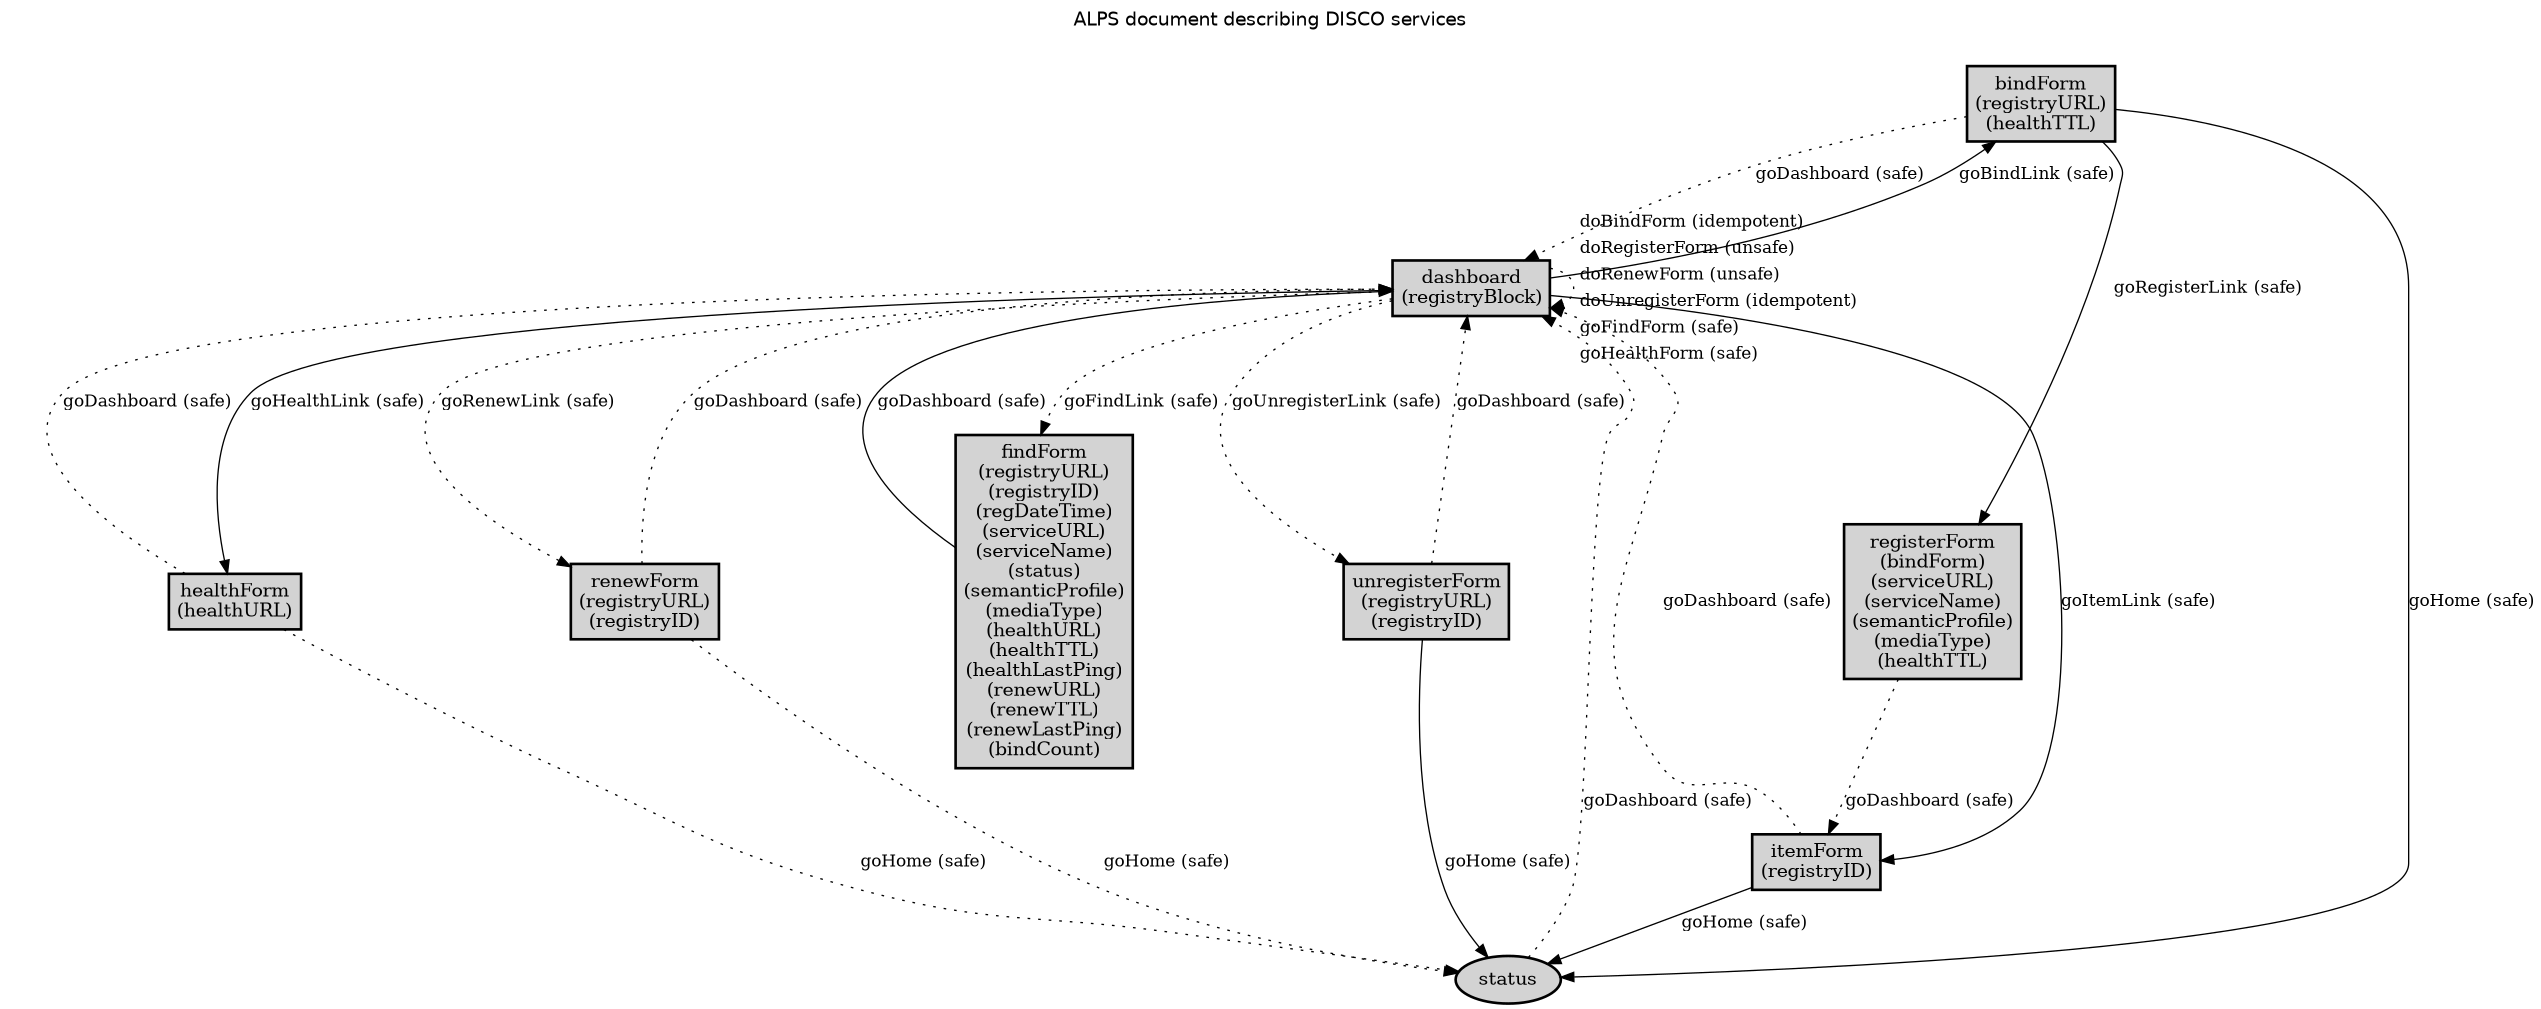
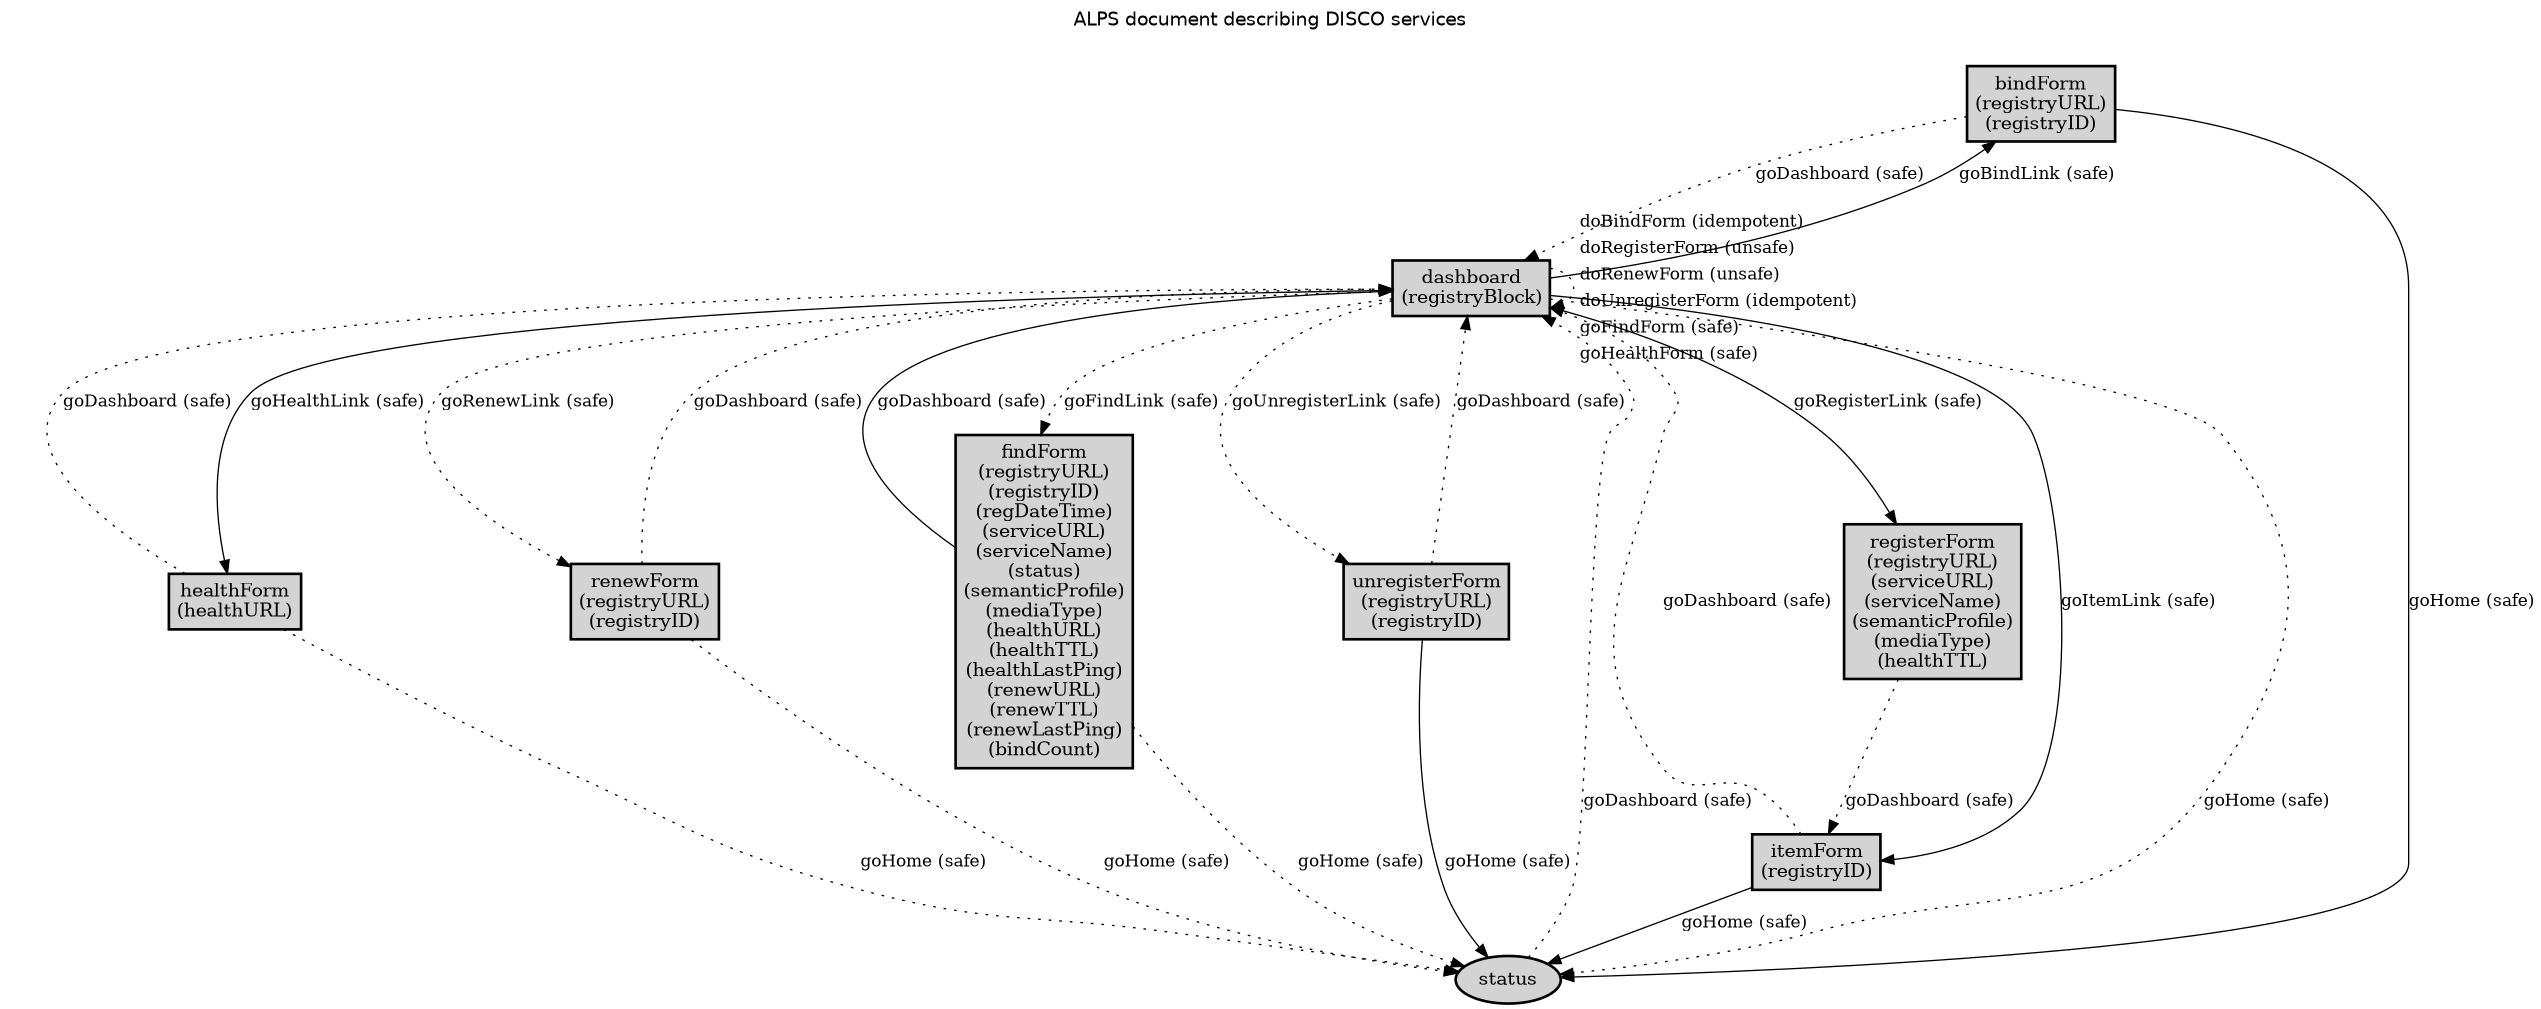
node "bindForm": text "(healthTTL)" -> "(registryID)"
edge "bindForm" -> "registerForm": now "dashboard" -> "registerForm"
node "registerForm": text "(bindForm)" -> "(registryURL)"
edge "dashboard" -> "status": added, label "goHome (safe)"
edge "findForm" -> "status": added, label "goHome (safe)"
